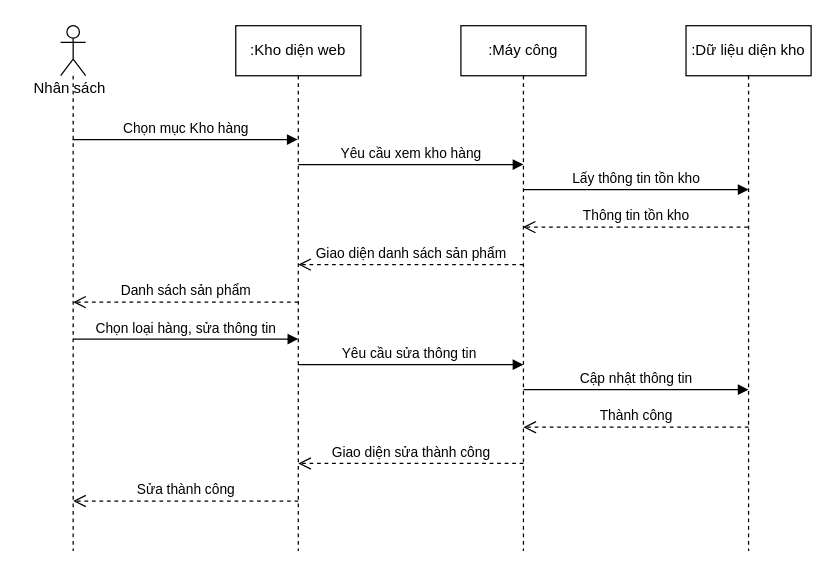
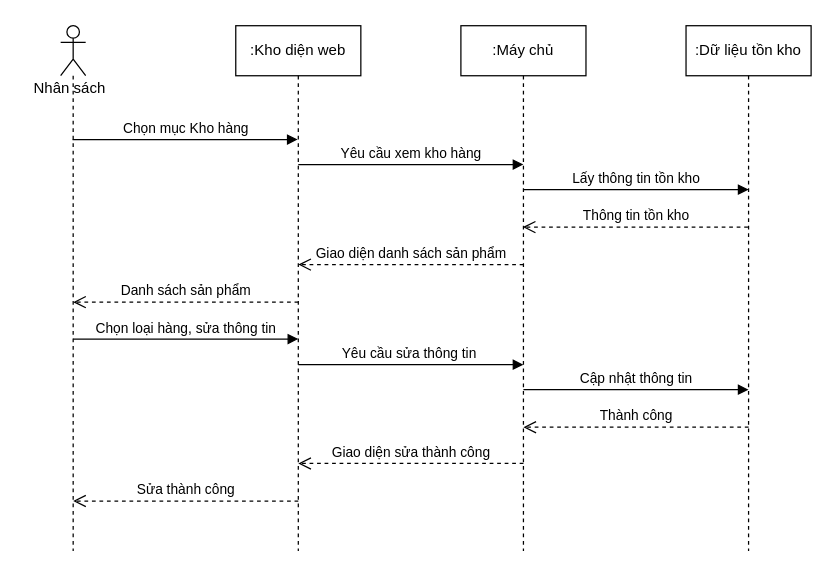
node ":Máy công": label ":Máy công" -> ":Máy chủ"
node ":Dữ liệu diện kho": label ":Dữ liệu diện kho" -> ":Dữ liệu tồn kho"
